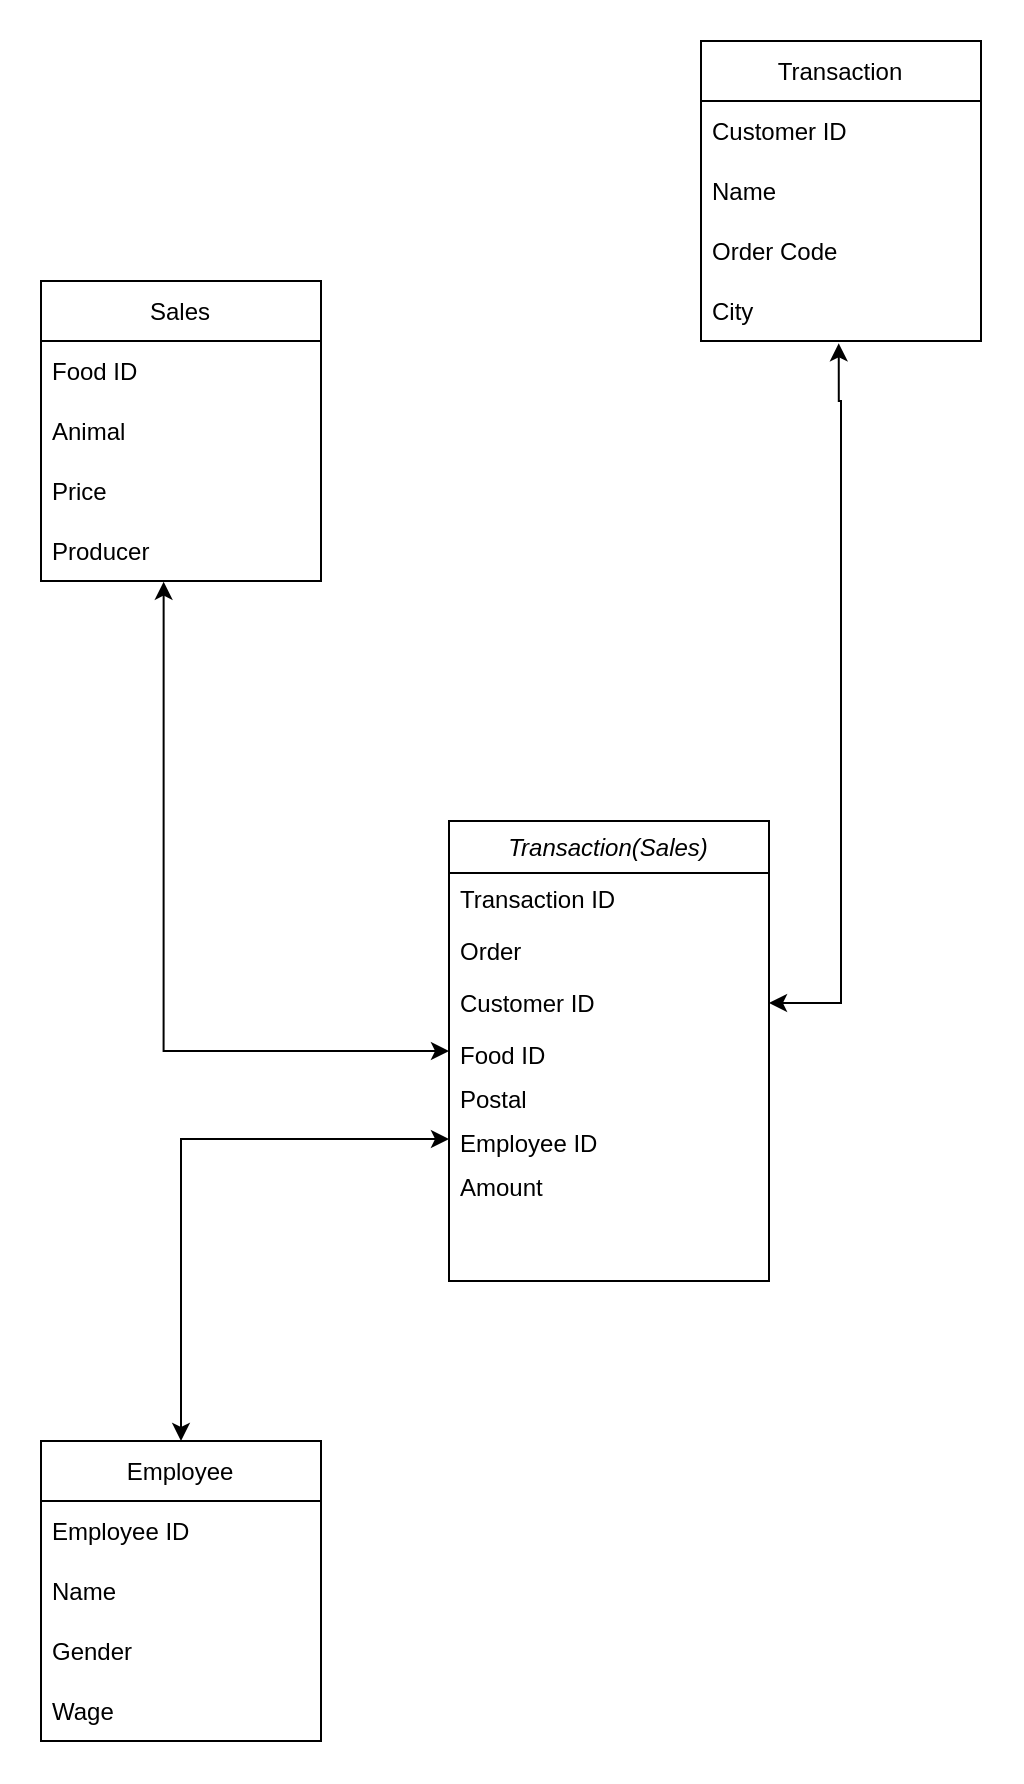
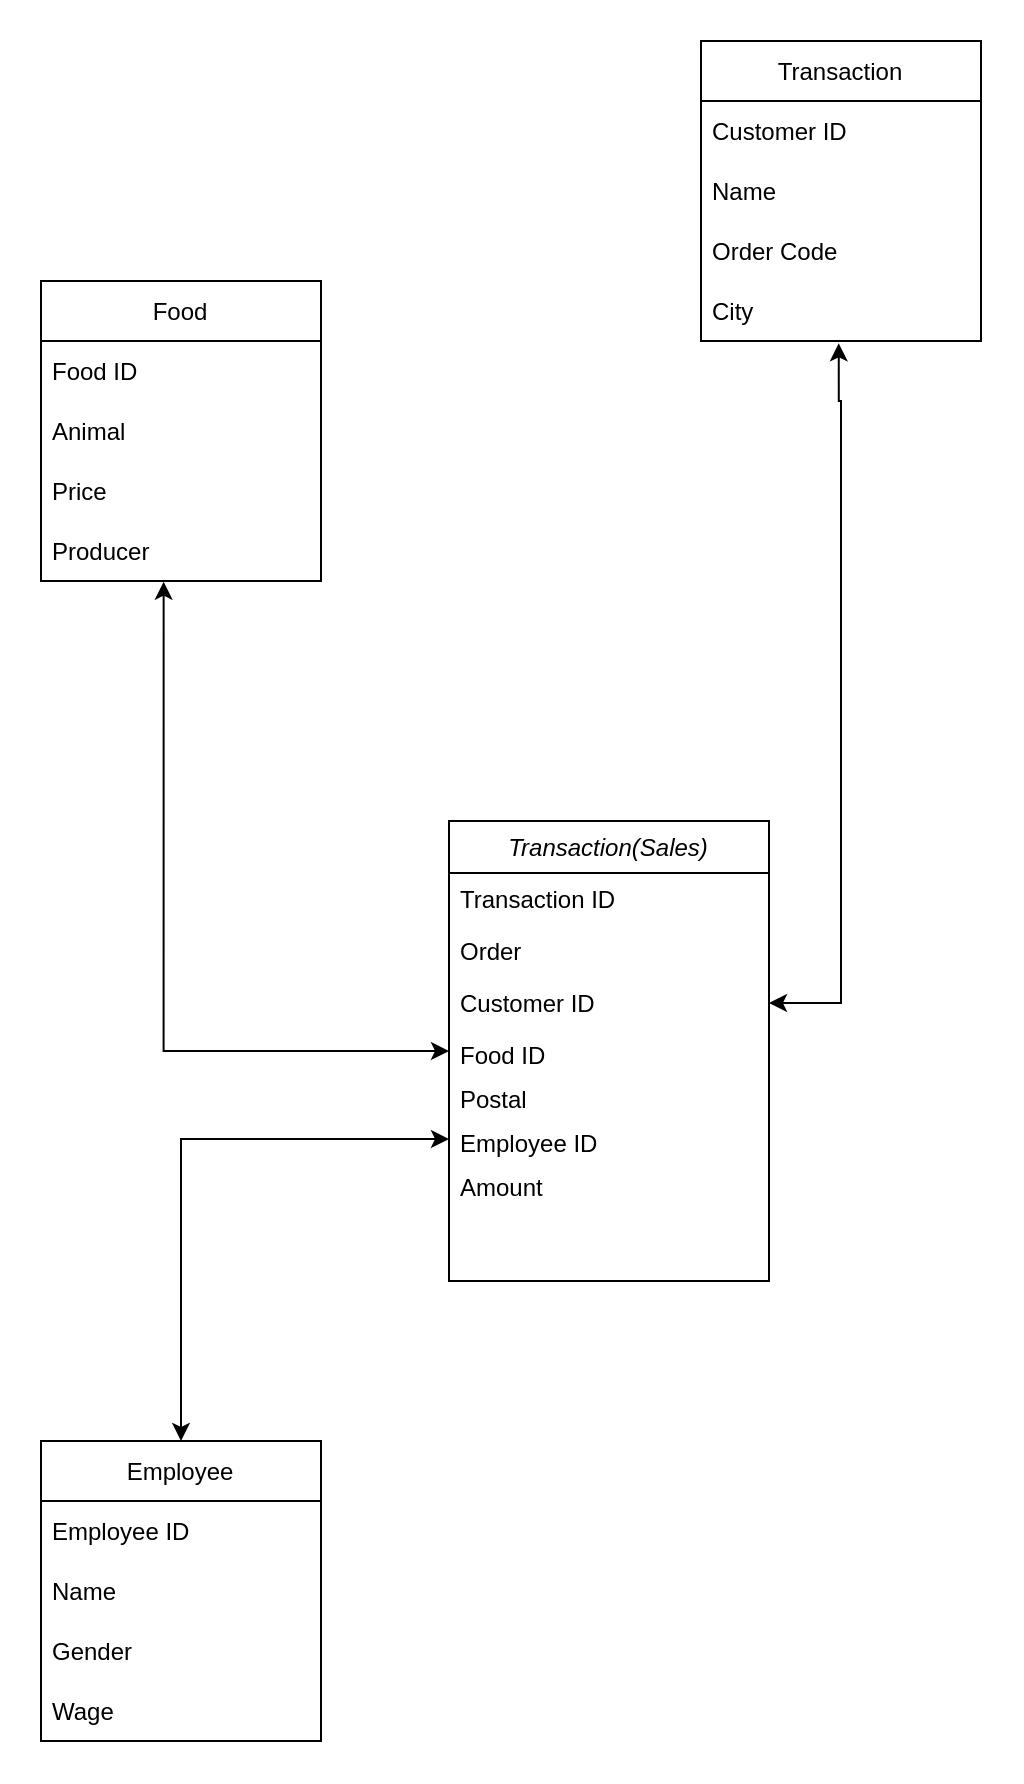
node "Sales": label "Sales" -> "Food"
